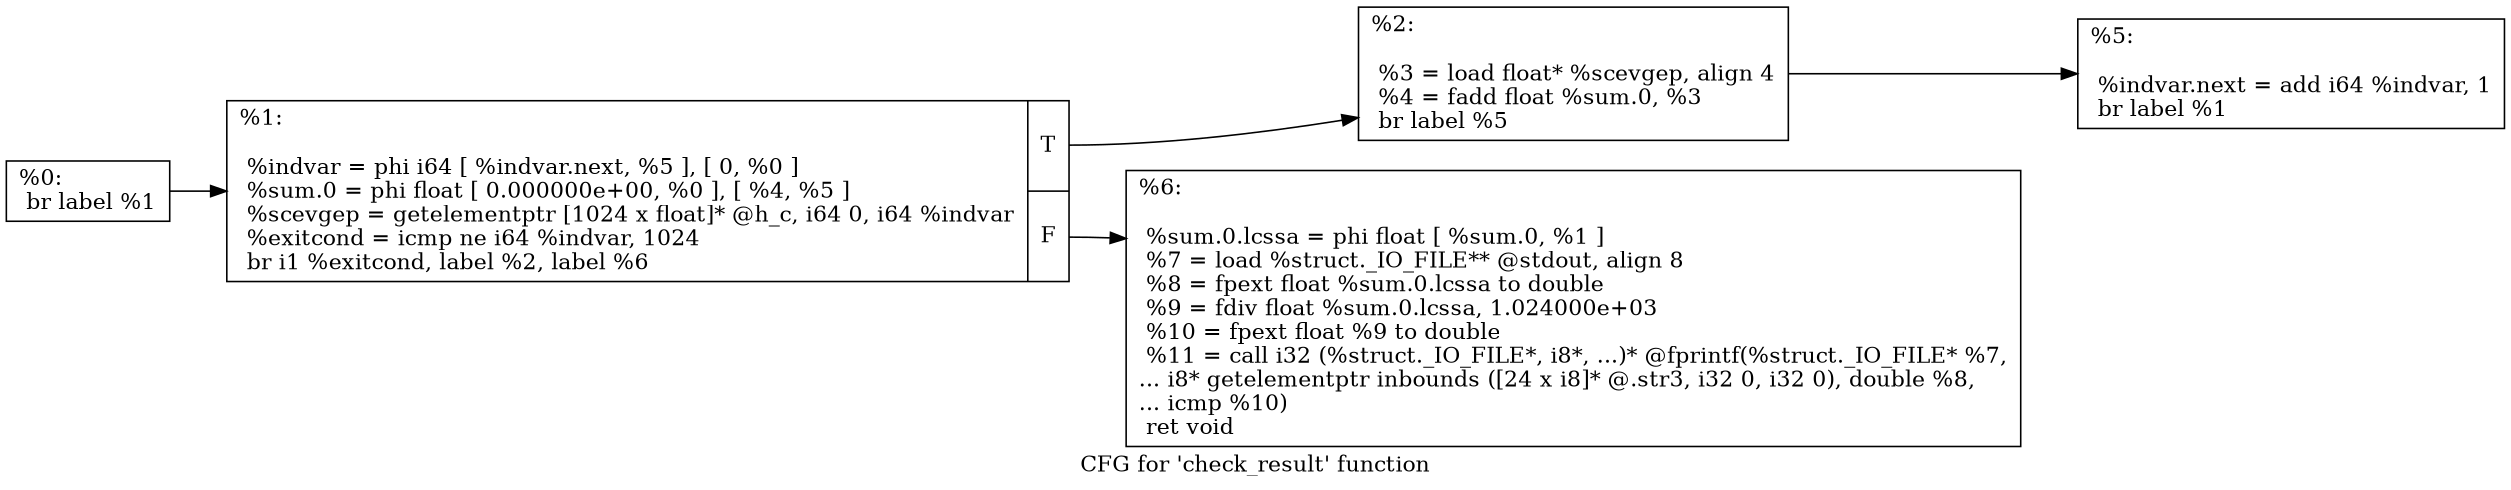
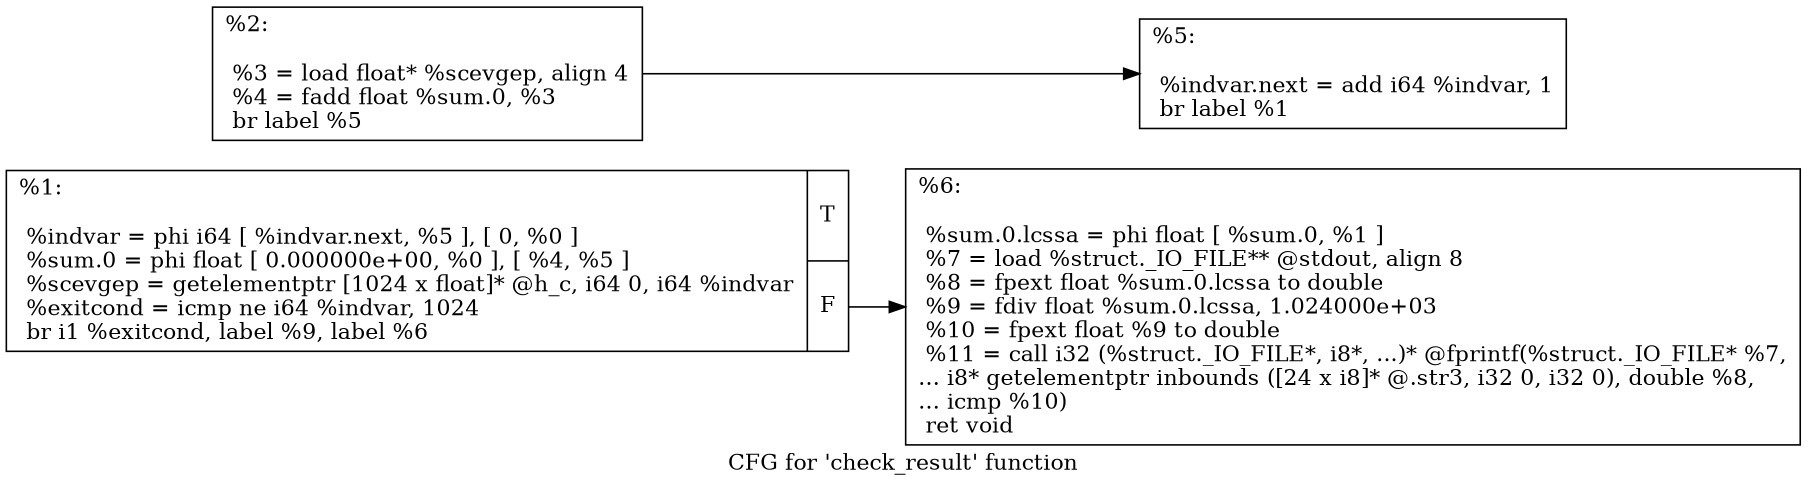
edge "%1:" -> "%2:": removed
node "%0:": removed
node "%1:": text "br i1 %exitcond, label %2, label %6" -> "br i1 %exitcond, label %9, label %6"
